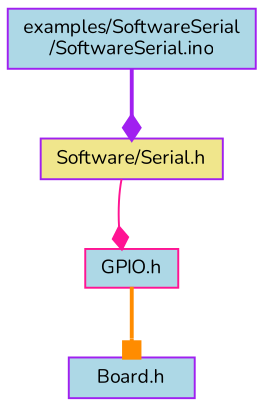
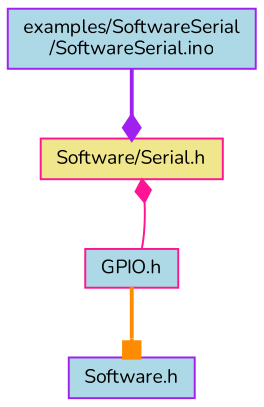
node "Software/Serial.h": color purple -> deeppink
edge "Software/Serial.h" -> "GPIO.h": reversed
node "Board.h": label "Board.h" -> "Software.h"
